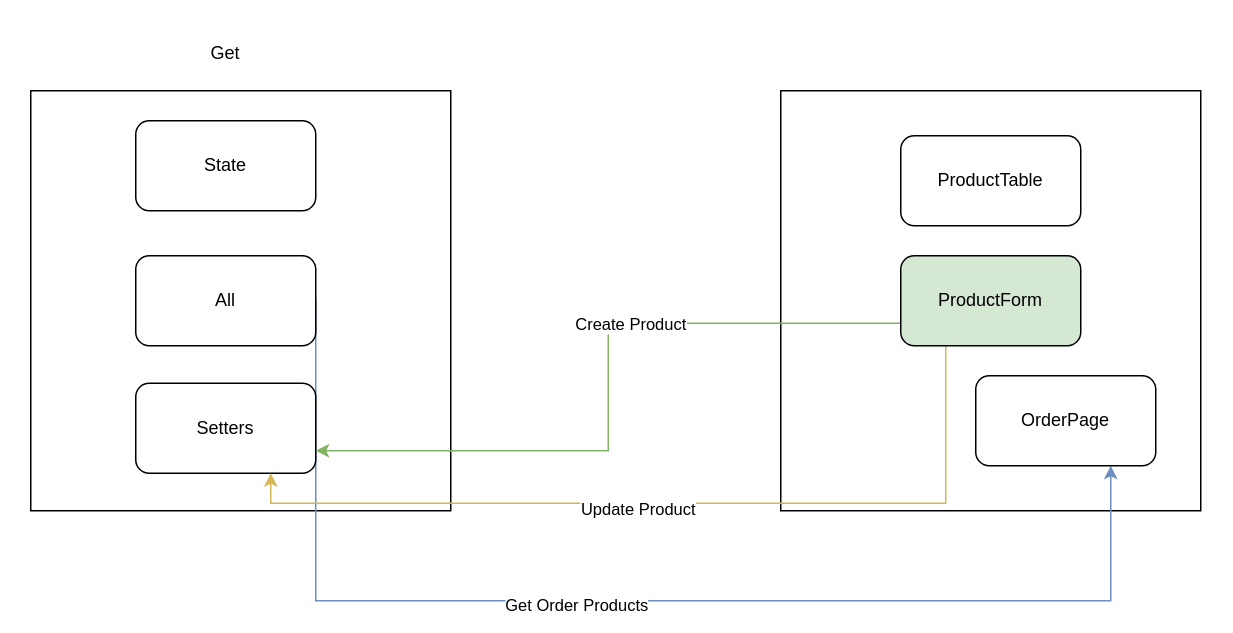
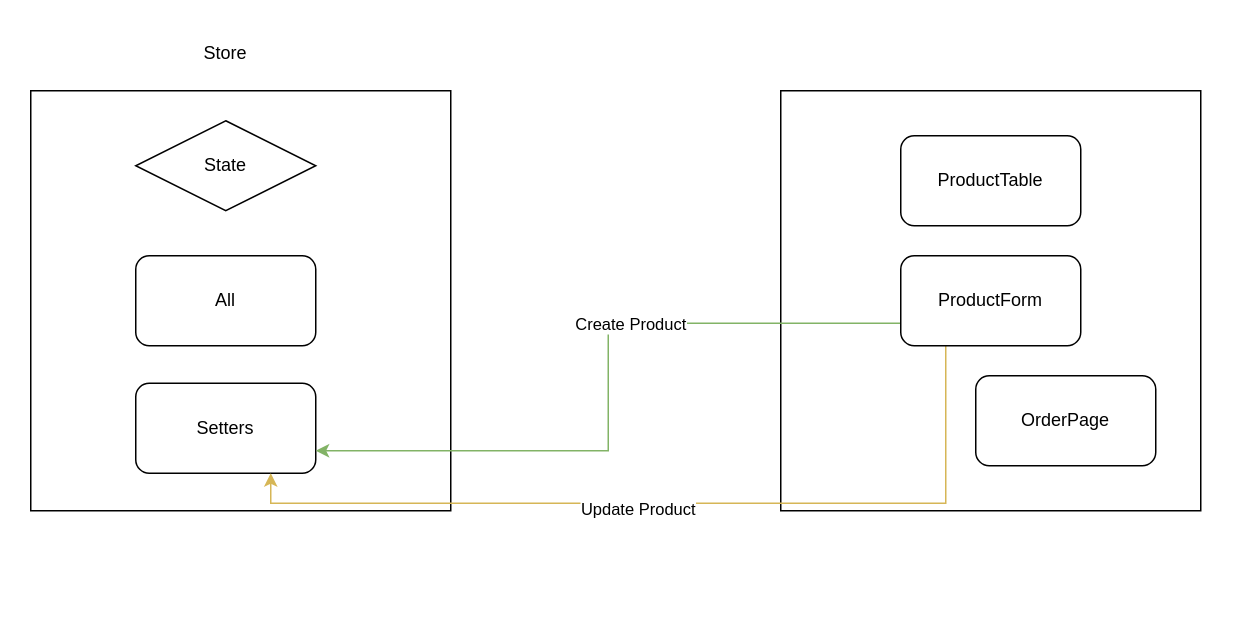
node "Get": label "Get" -> "Store"
node "State": shape rounded rectangle -> diamond
node "ProductForm": fillcolor #d5e8d4 -> #ffffff
edge "All" -> "OrderPage": removed, label "Get Order Products"
